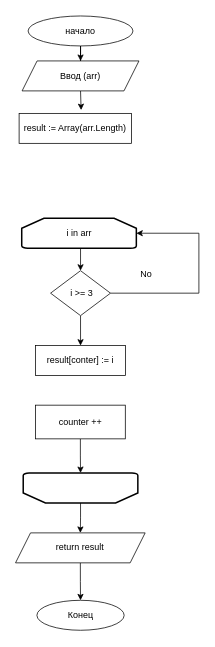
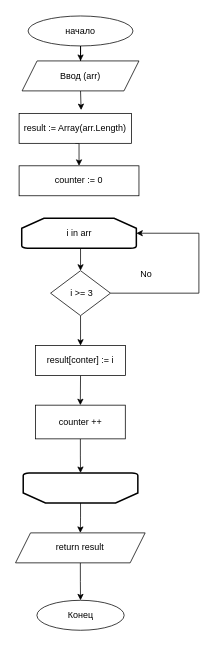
edge "result := Array(arr.Length)" -> "counter := 0": added
node "counter := 0": added
edge "result[conter] := i" -> "counter ++": added
